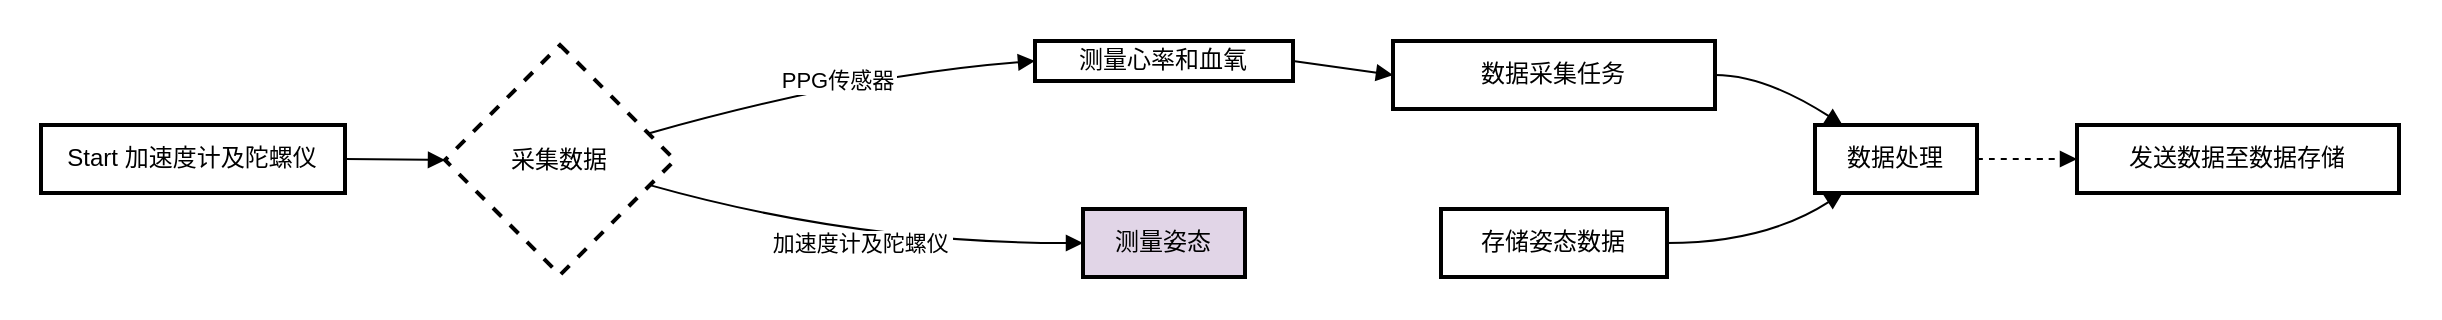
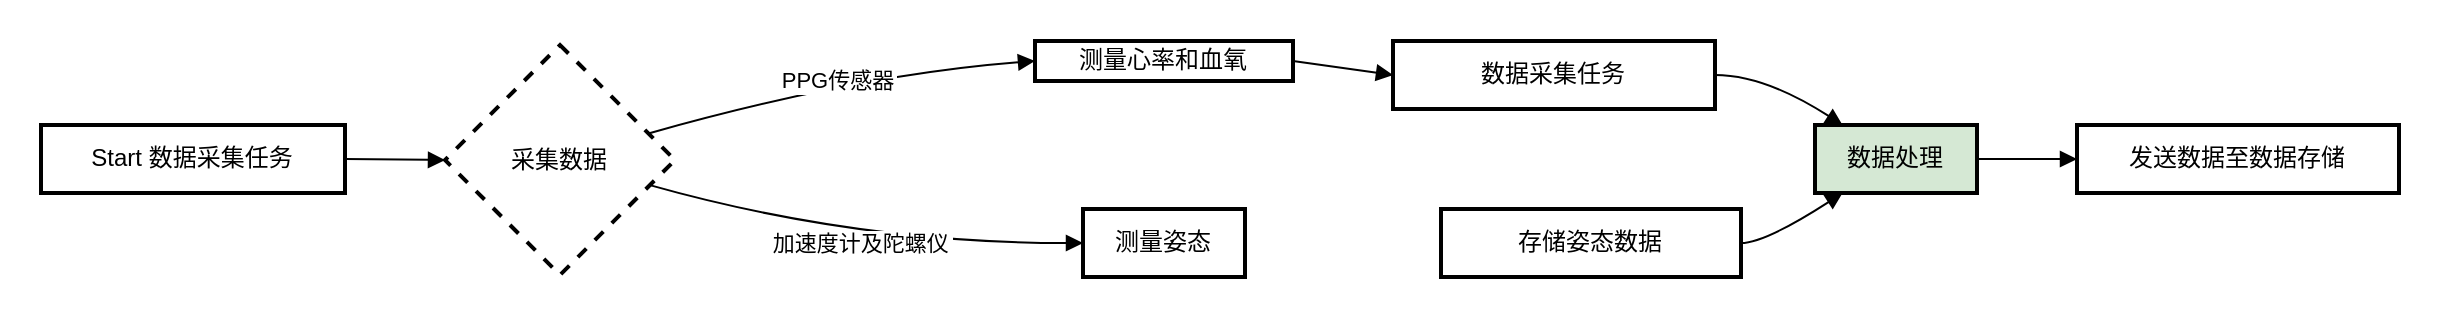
node "Start 加速度计及陀螺仪": label "Start 加速度计及陀螺仪" -> "Start 数据采集任务"
node "数据处理": fillcolor #ffffff -> #d5e8d4
edge "数据处理" -> "发送数据至数据存储": style dashed -> solid
node "测量姿态": fillcolor #e1d5e7 -> #ffffff
node "存储姿态数据": size 226x68 -> 300x68
